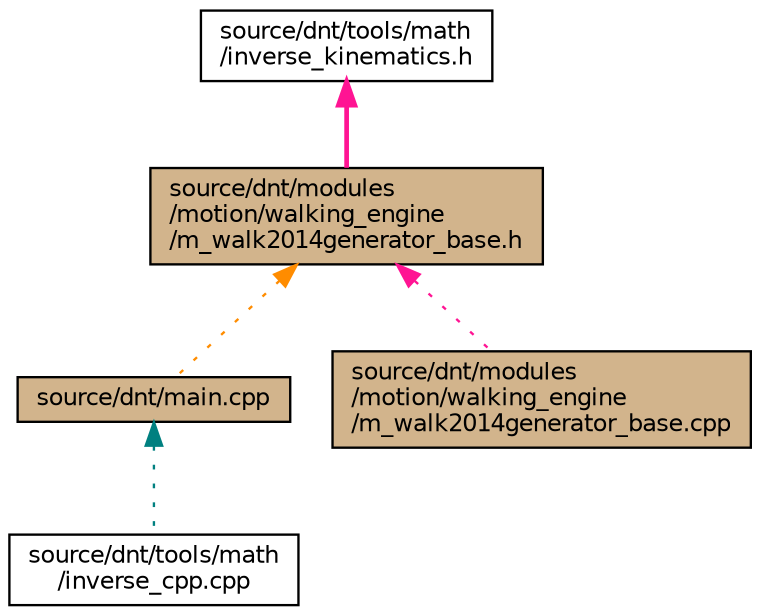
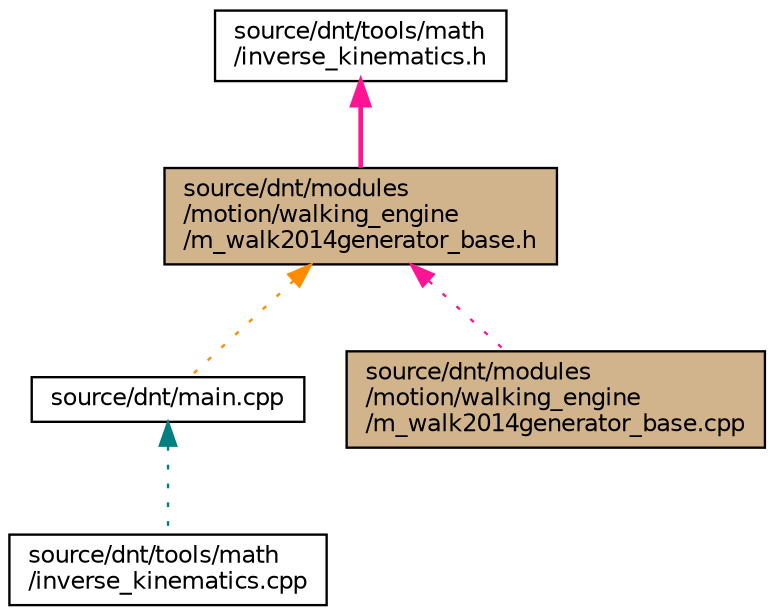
node "source/dnt/main.cpp": fillcolor tan -> white
node "source/dnt/tools/math /inverse_cpp.cpp": label "source/dnt/tools/math /inverse_cpp.cpp" -> "source/dnt/tools/math /inverse_kinematics.cpp"
